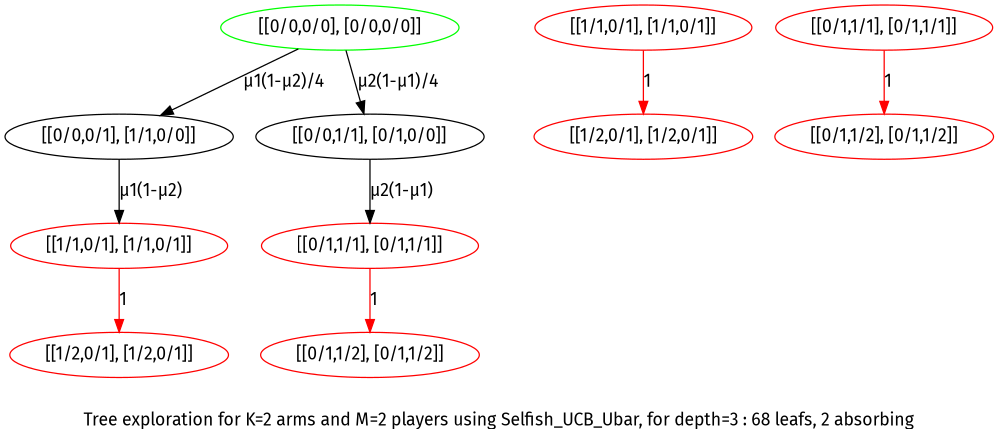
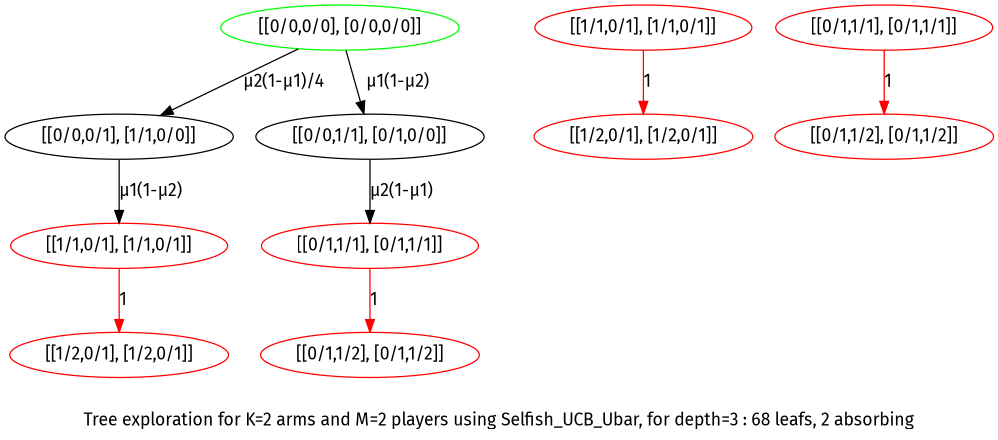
edge "[[0/0,0/0], [0/0,0/0]]" -> "[[0/0,0/1], [1/1,0/0]]": label "µ1(1-µ2)/4" -> "µ2(1-µ1)/4"
edge "[[0/0,0/0], [0/0,0/0]]" -> "[[0/0,1/1], [0/1,0/0]]": label "µ2(1-µ1)/4" -> "µ1(1-µ2)"
